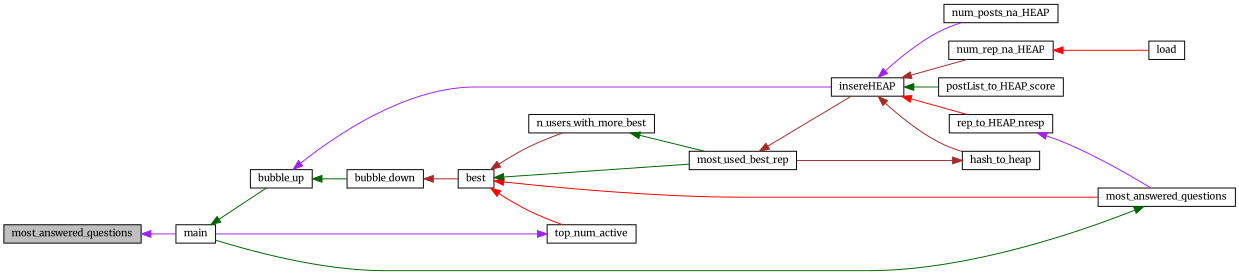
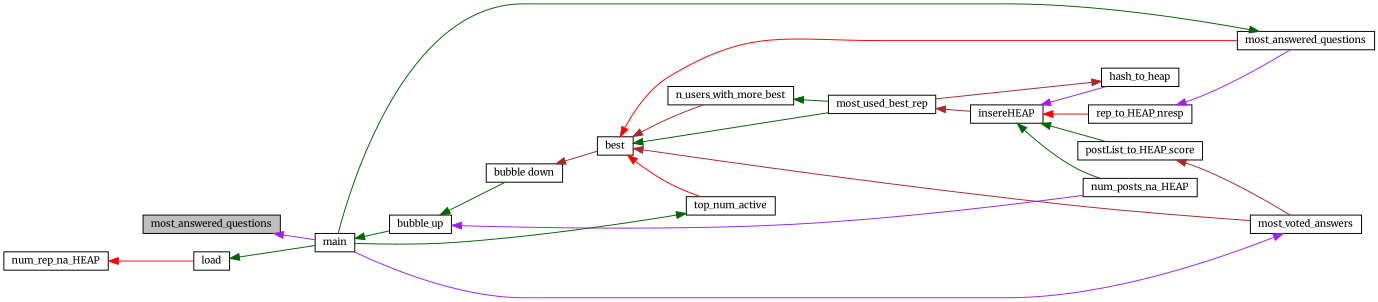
edge "num_posts_na_HEAP" -> "insereHEAP": color purple -> darkgreen
edge "num_rep_na_HEAP" -> "insereHEAP": removed
edge "insereHEAP" -> "bubble_up": now "num_posts_na_HEAP" -> "bubble_up"
edge "hash_to_heap" -> "insereHEAP": color brown -> purple
node "most_voted_answers": added
edge "main" -> "top_num_active": color purple -> darkgreen
edge "main" -> "load": added
